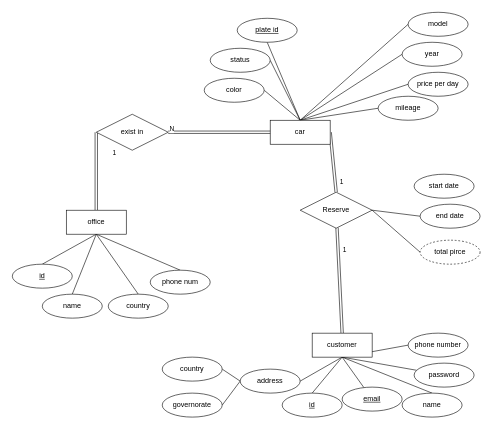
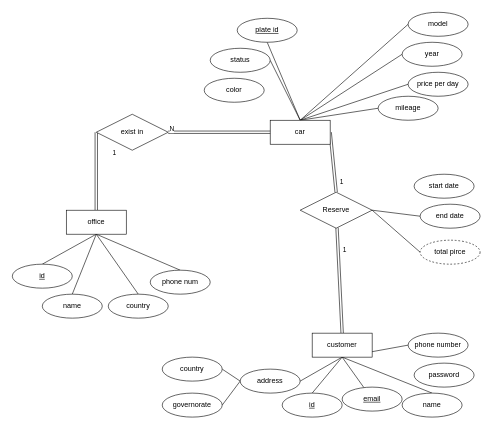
edge "color" -- "car": removed
edge "customer" -- "password": removed
